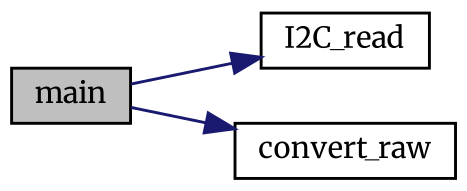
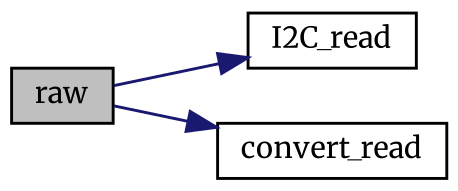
node "main": label "main" -> "raw"
node "convert_raw": label "convert_raw" -> "convert_read"
